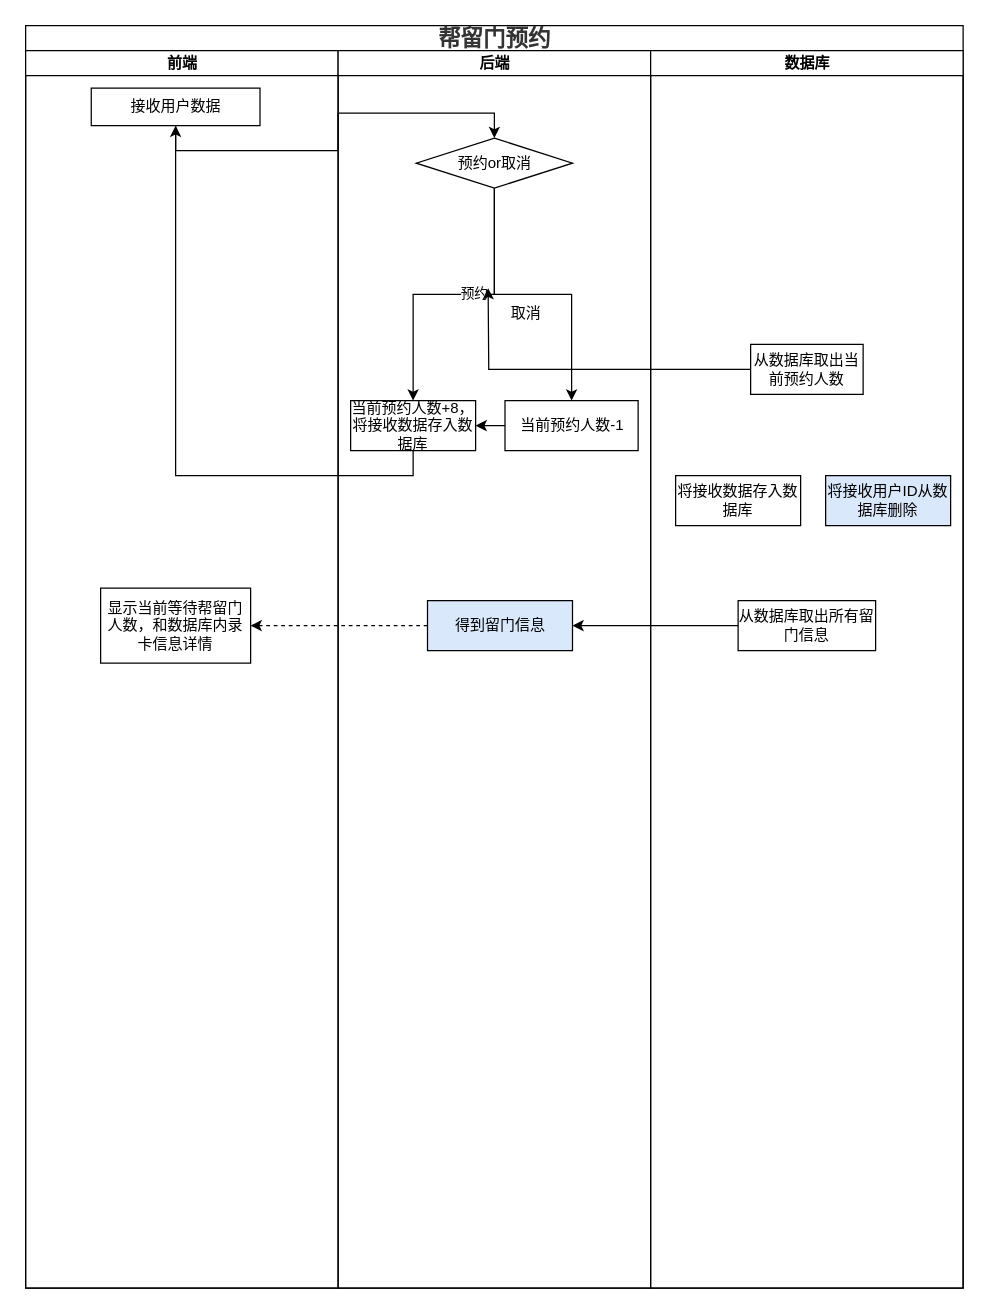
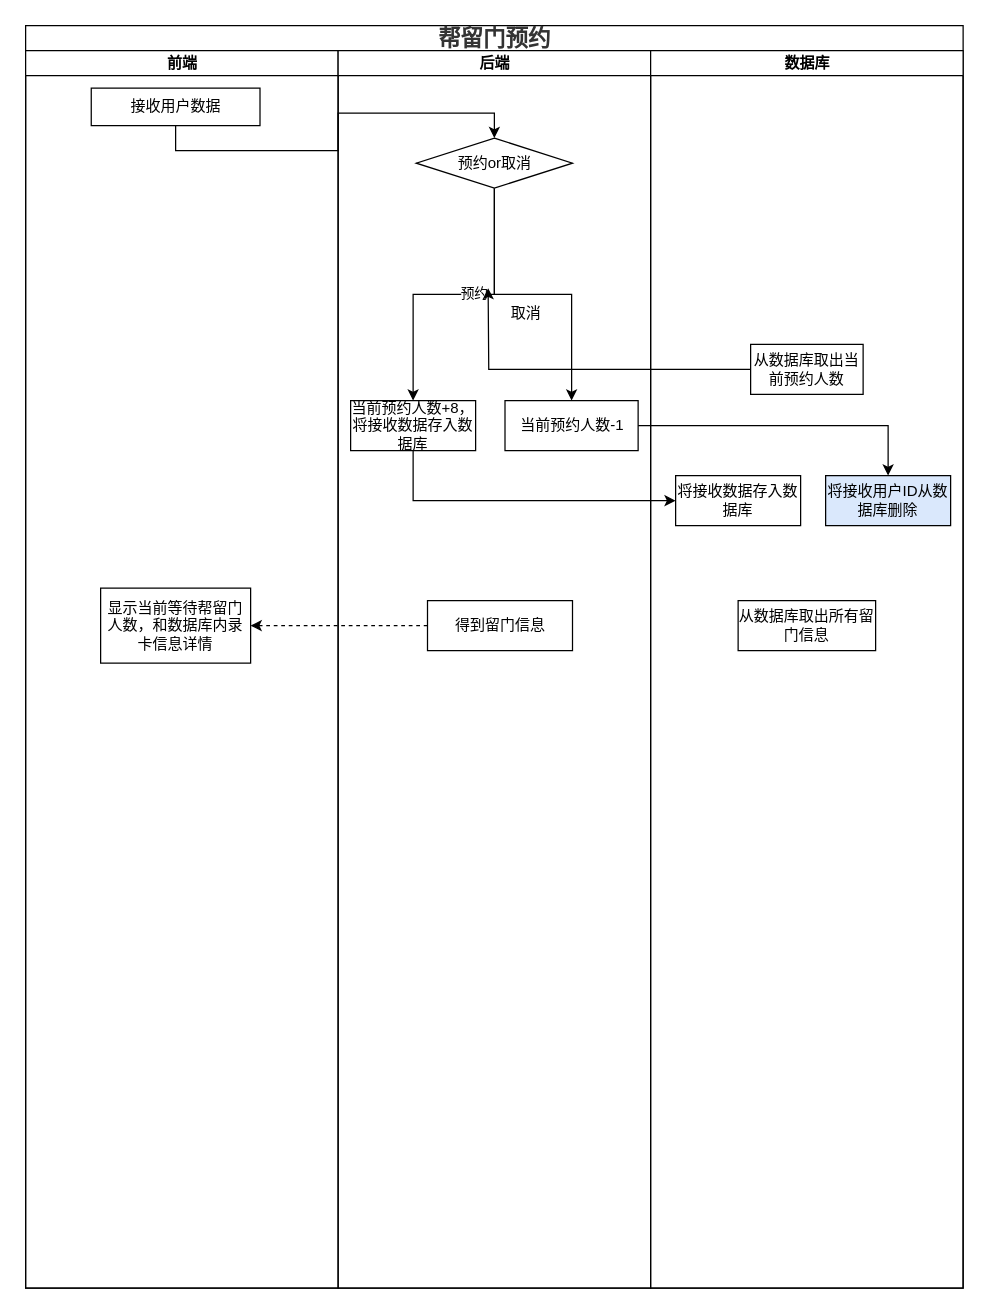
edge "当前预约人数-1" -> "当前预约人数+8，将接收数据存入数据库": now "当前预约人数-1" -> "将接收用户ID从数据库删除"
edge "当前预约人数+8，将接收数据存入数据库" -> "接收用户数据": now "当前预约人数+8，将接收数据存入数据库" -> "将接收数据存入数据库"
node "得到留门信息": fillcolor #dae8fc -> #ffffff
edge "从数据库取出所有留门信息" -> "得到留门信息": removed
